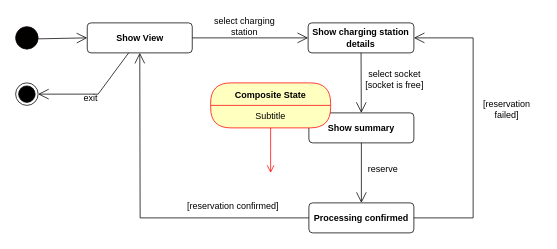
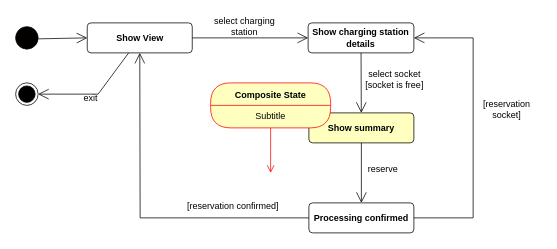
node "[reservation failed]": label "[reservation failed]" -> "[reservation socket]"
node "Show summary": fillcolor #ffffff -> #ffffc0
